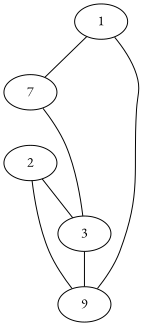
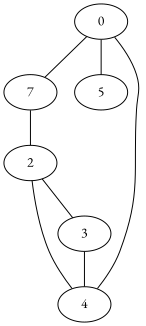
node "1": label "1" -> "0"
node "5": added
edge "7" -- "3": now "7" -- "2"
node "9": label "9" -> "4"
